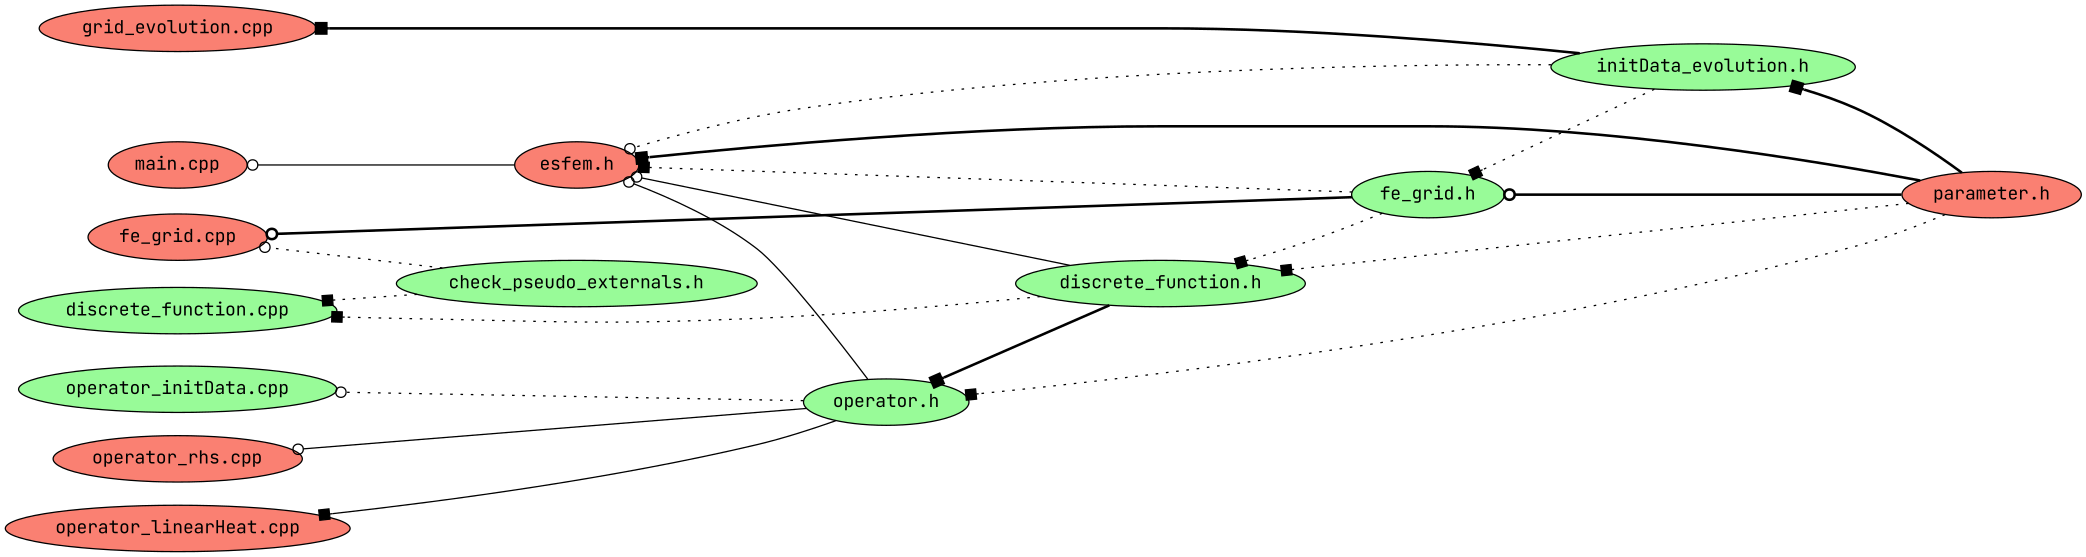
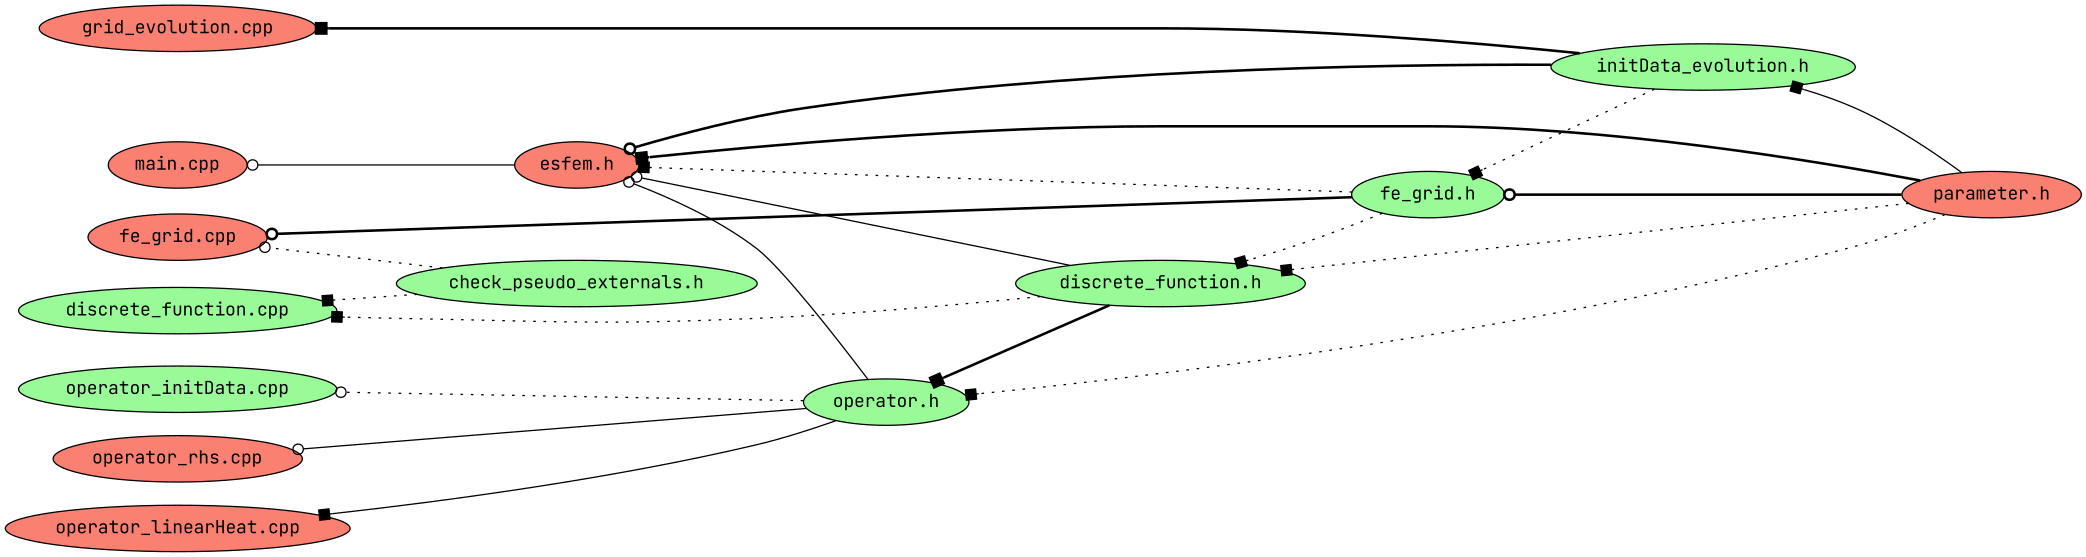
edge "initData_evolution.h" -> "esfem.h": style dotted -> bold
edge "parameter.h" -> "initData_evolution.h": style bold -> solid
